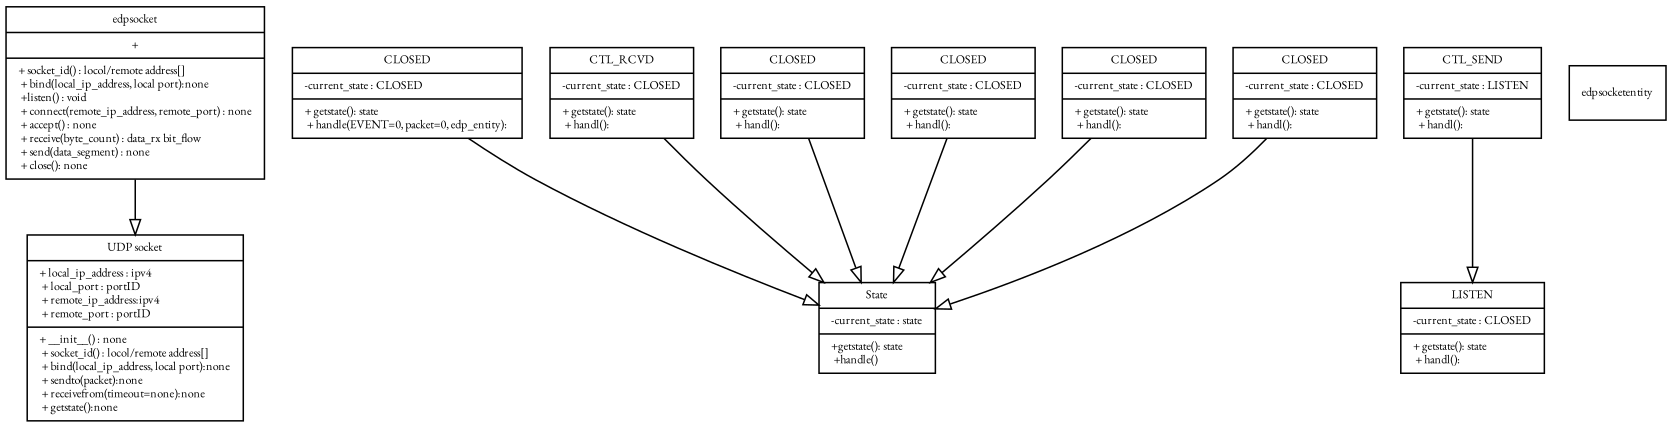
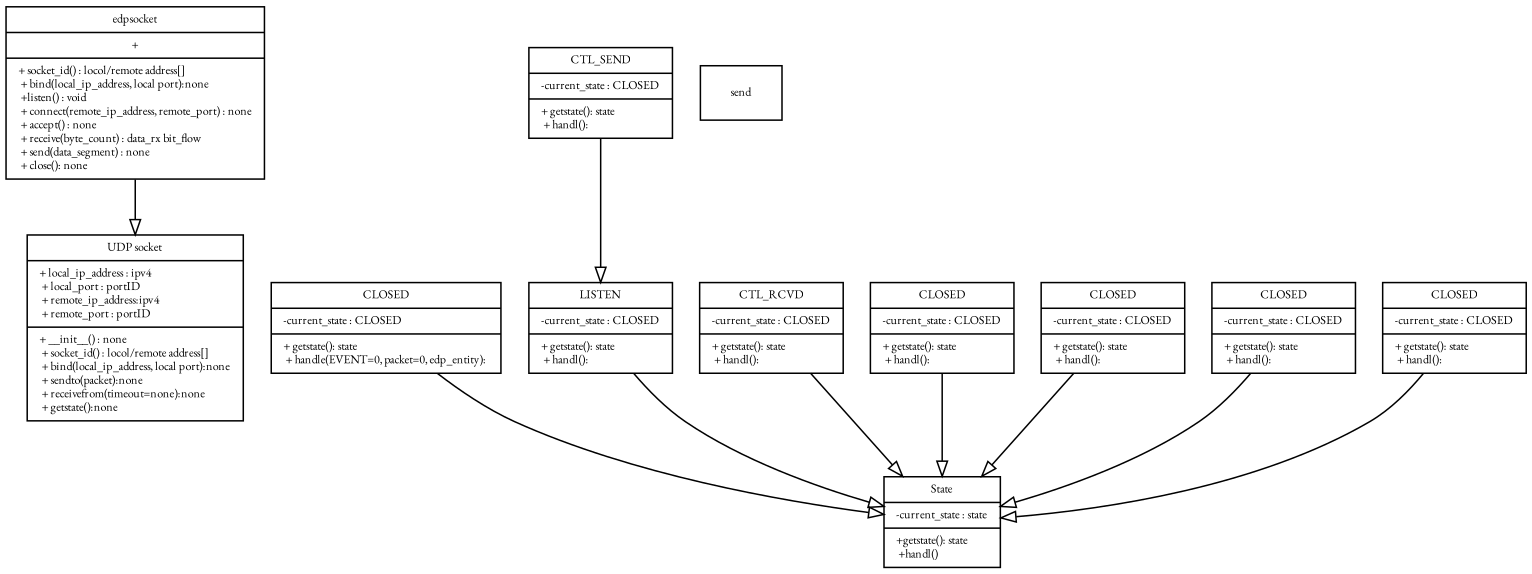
node "CTL_SEND": text "-current_state : LISTEN" -> "-current_state : CLOSED"
node "edpsocketentity": label "edpsocketentity" -> "send"
node "State": text "+handle()" -> "+handl()"
edge "LISTEN" -> "State": added
